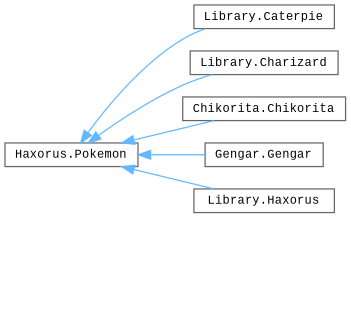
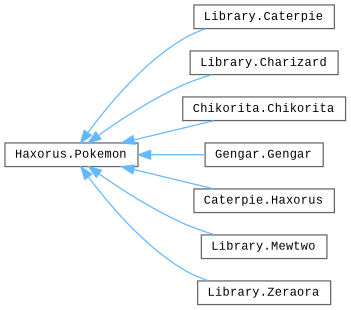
node "Library.Haxorus": label "Library.Haxorus" -> "Caterpie.Haxorus"
node "Library.Mewtwo": added
node "Library.Zeraora": added
